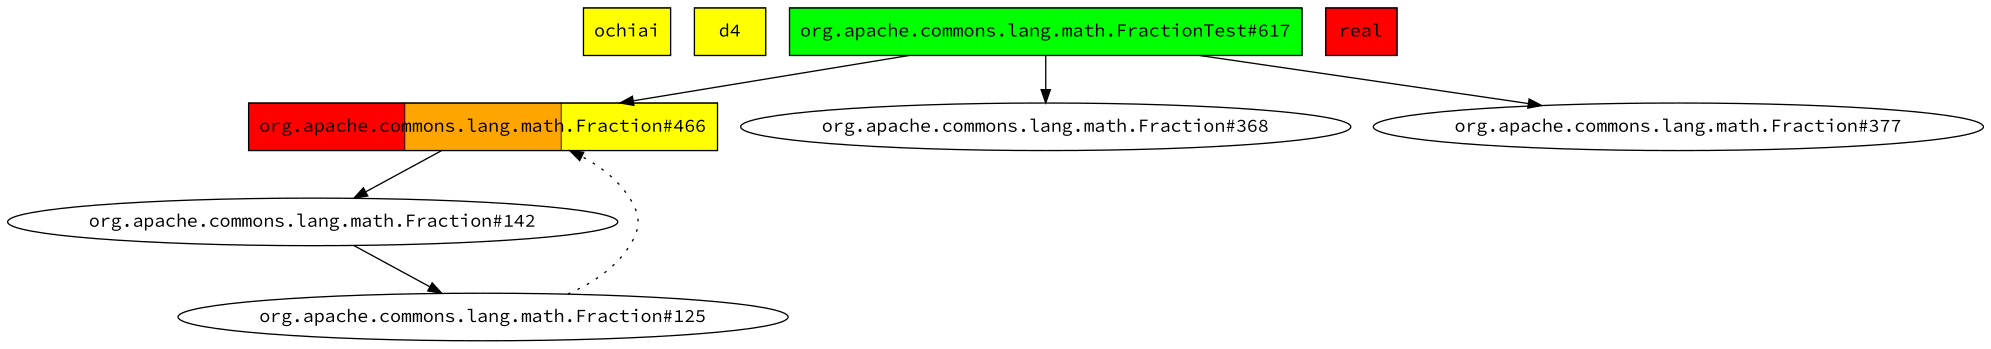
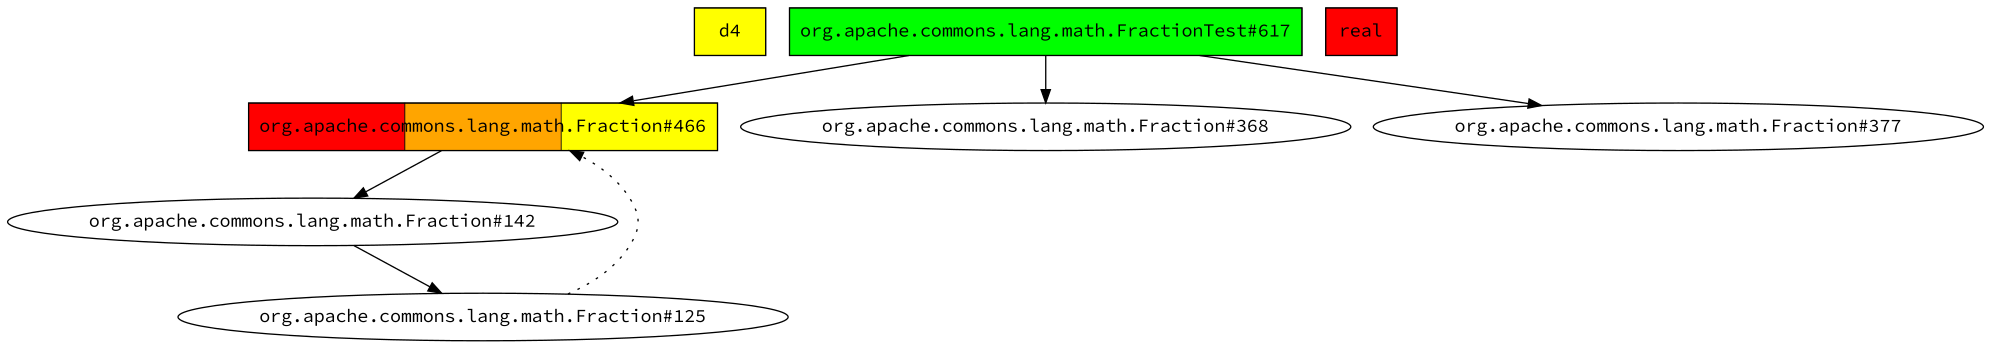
node "ochiai": removed
